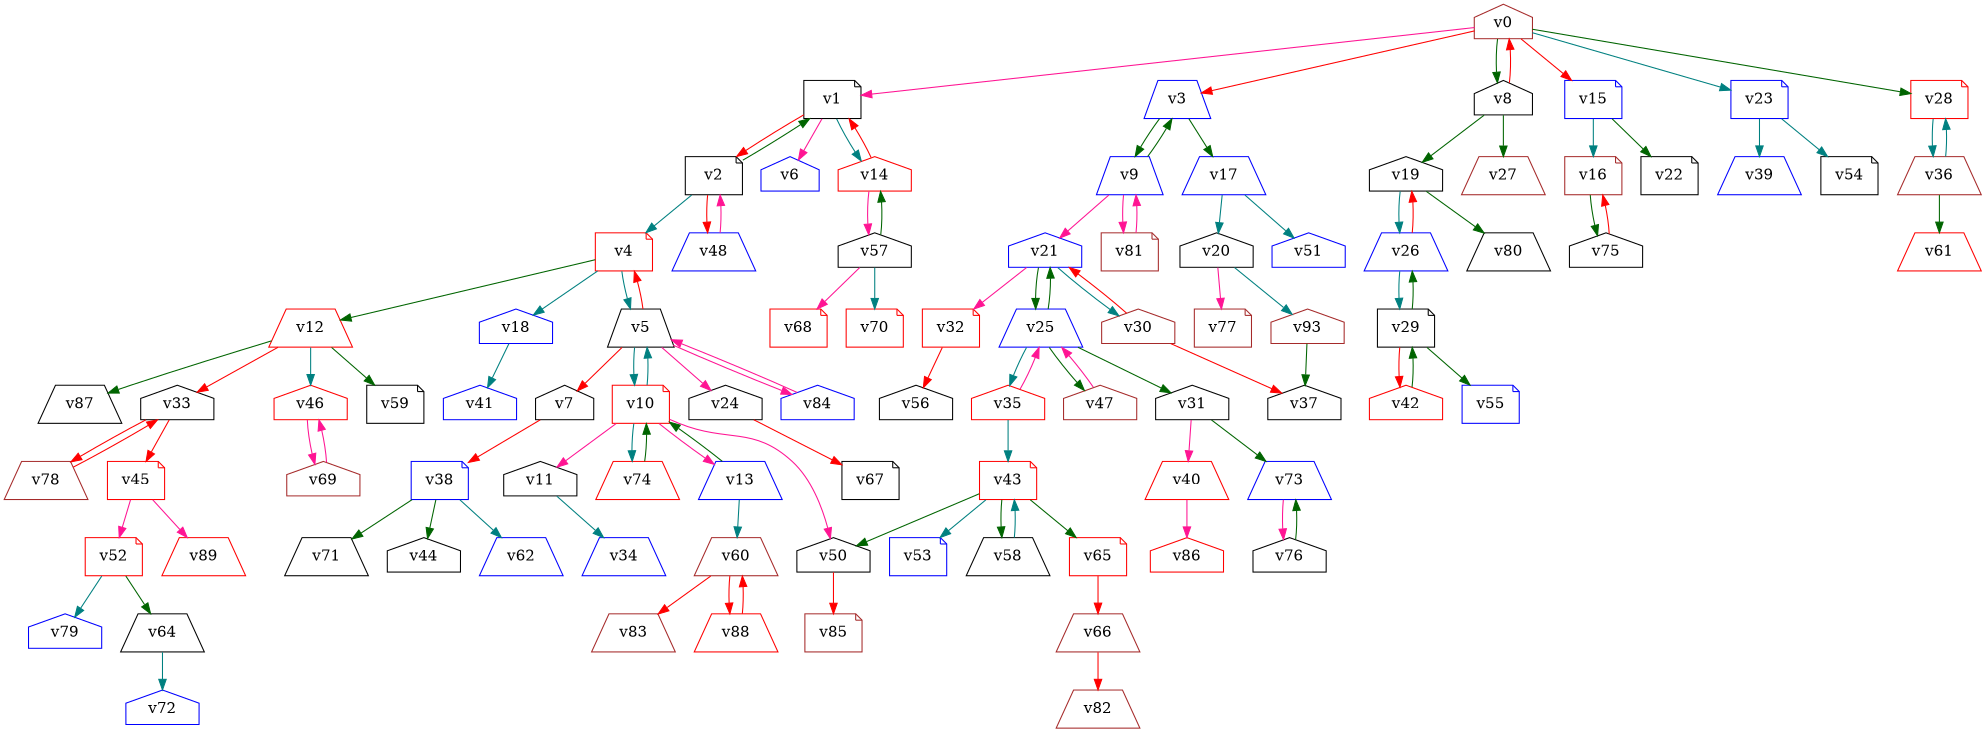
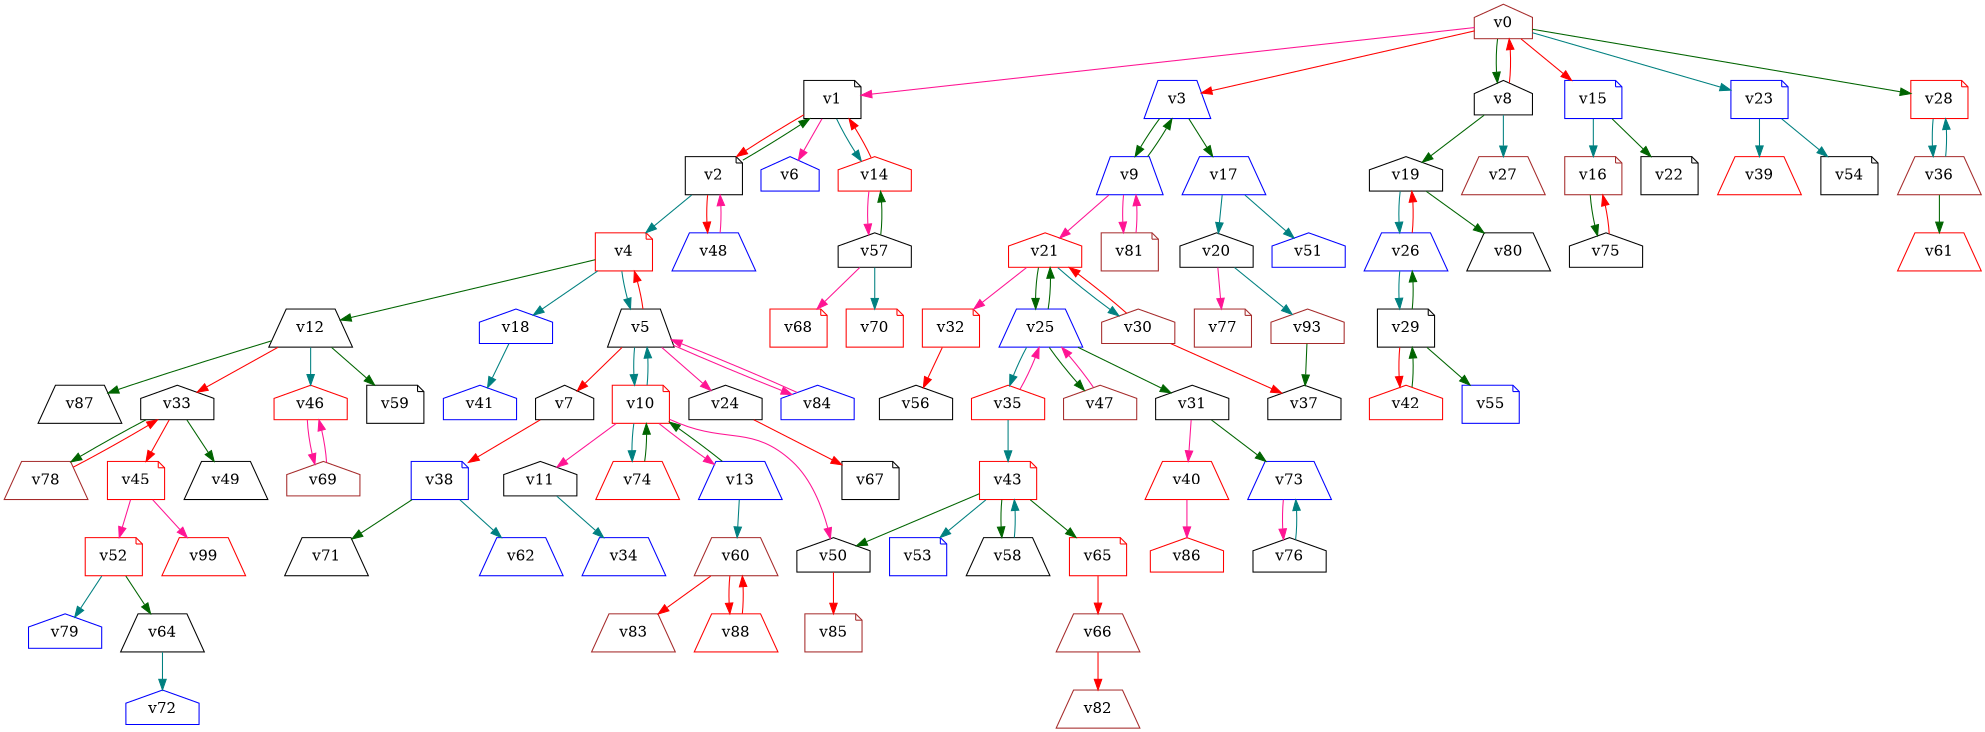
edge "v8" -> "v27": color darkgreen -> teal
node "v39": color blue -> red
node "v21": color blue -> red
node "v12": color red -> black
edge "v33" -> "v78": color red -> darkgreen
node "v49": added
edge "v76" -> "v73": color darkgreen -> teal
node "v89": label "v89" -> "v99"
node "v44": removed
